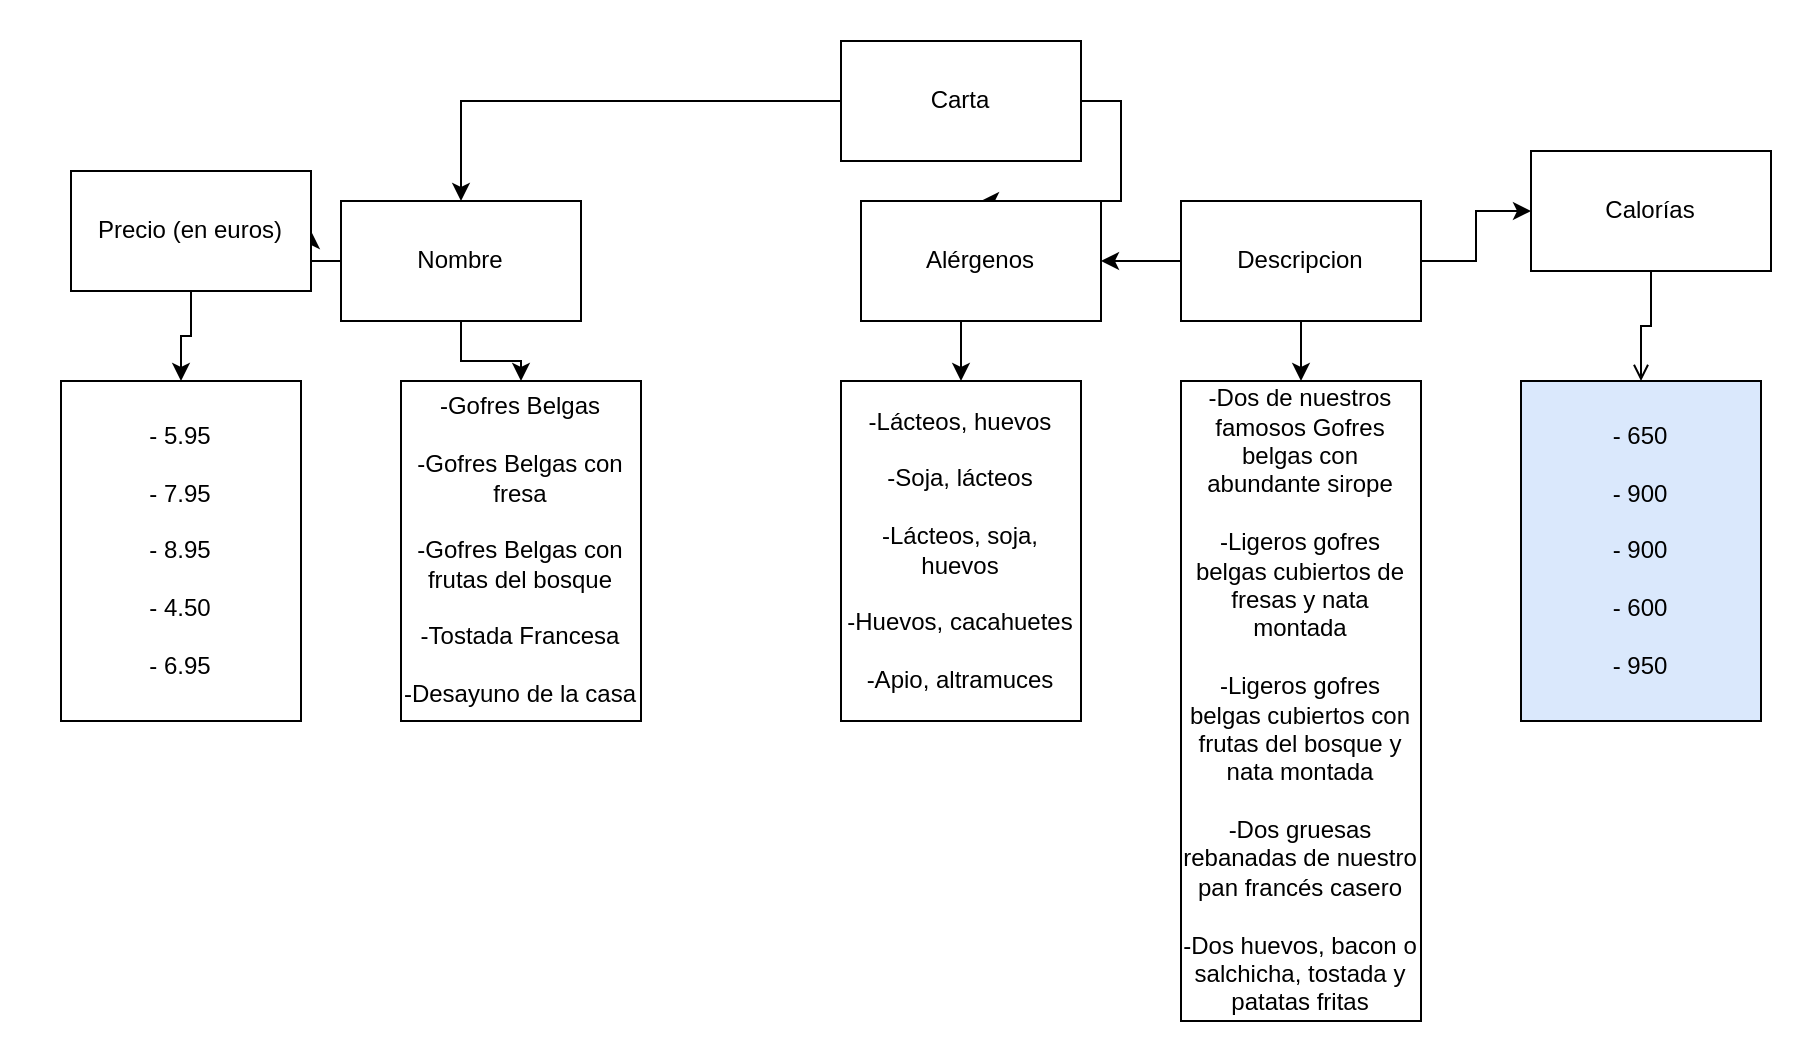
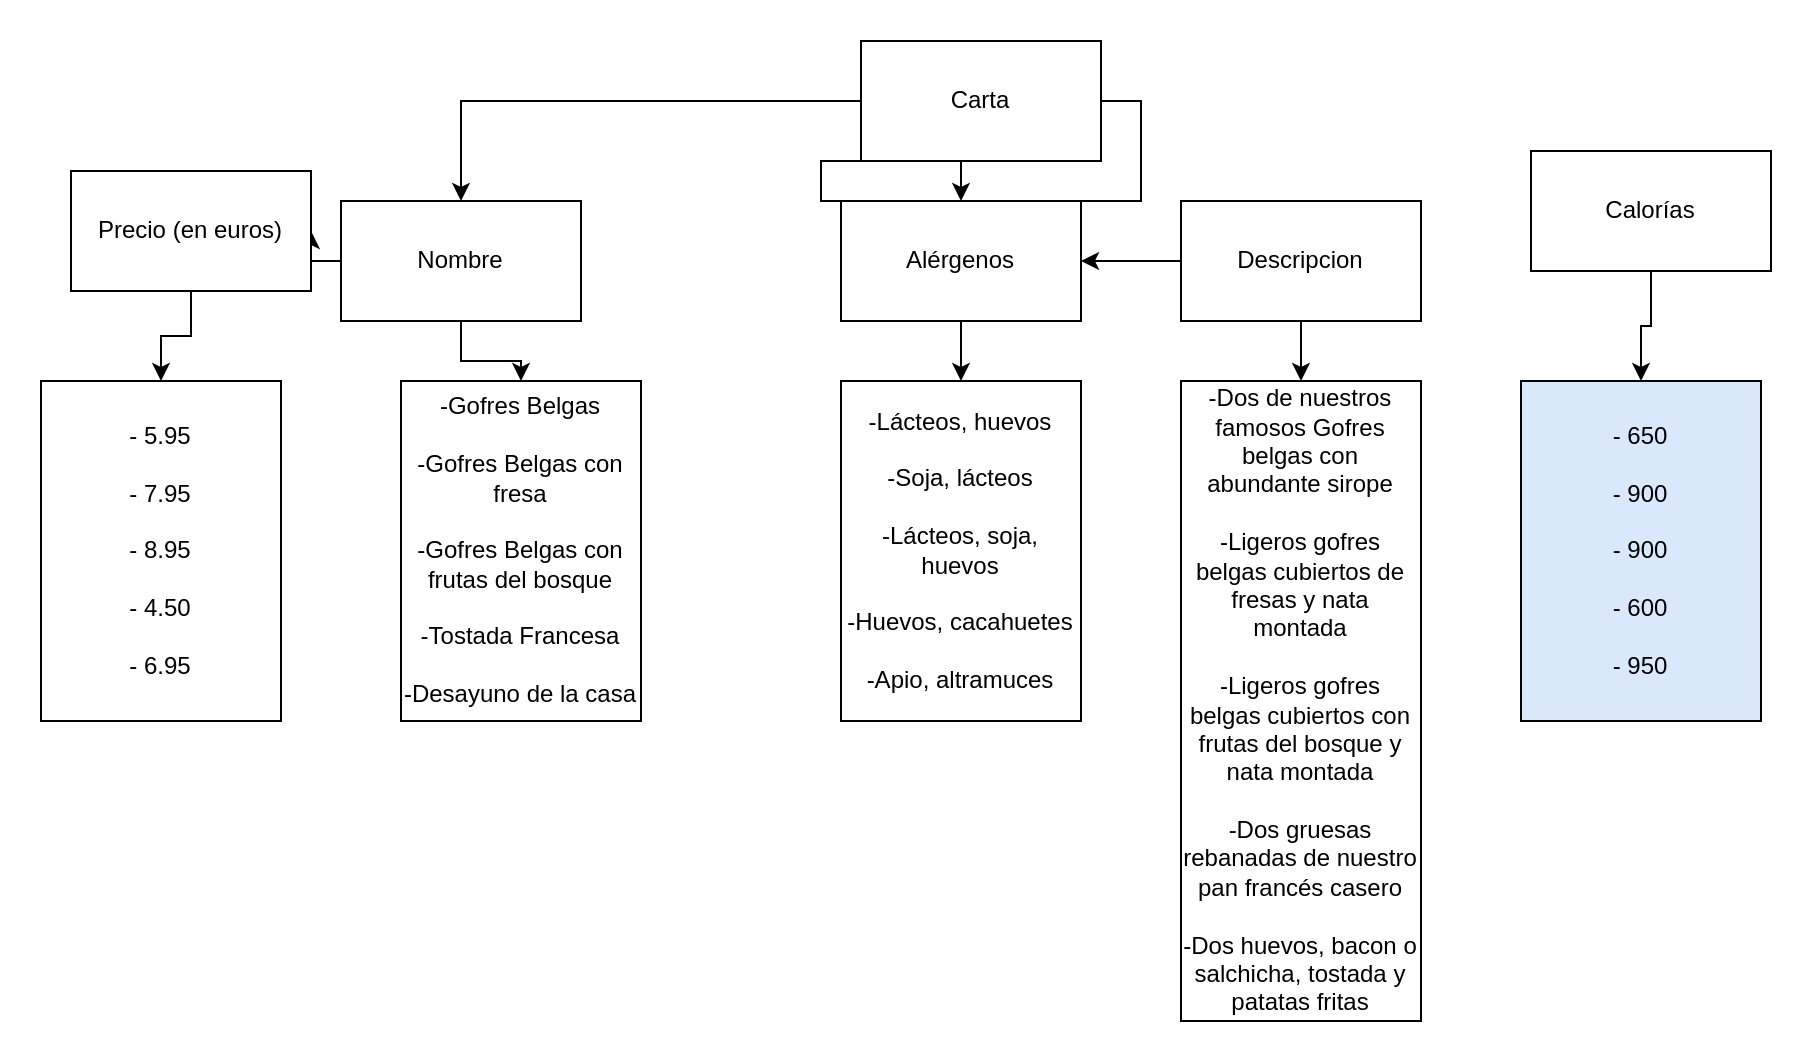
node "Carta": moved (961, 101) -> (981, 101)
edge "Descripcion" -> "Calorías": removed
node "Alérgenos": moved (981, 261) -> (961, 261)
edge "Calorías" -> "- 650 - 900 - 900 - 600 - 950": arrowhead open -> classic
node "- 5.95 - 7.95 - 8.95 - 4.50 - 6.95": moved (181, 551) -> (161, 551)
